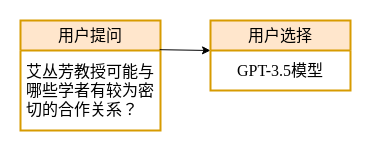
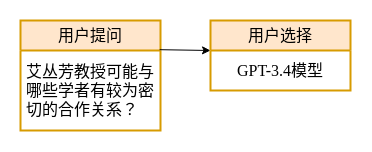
node "GPT-3.5模型": label "GPT-3.5模型" -> "GPT-3.4模型"
